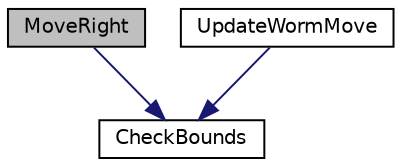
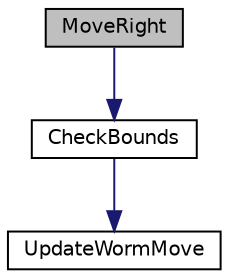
edge "UpdateWormMove" -> "CheckBounds": reversed
